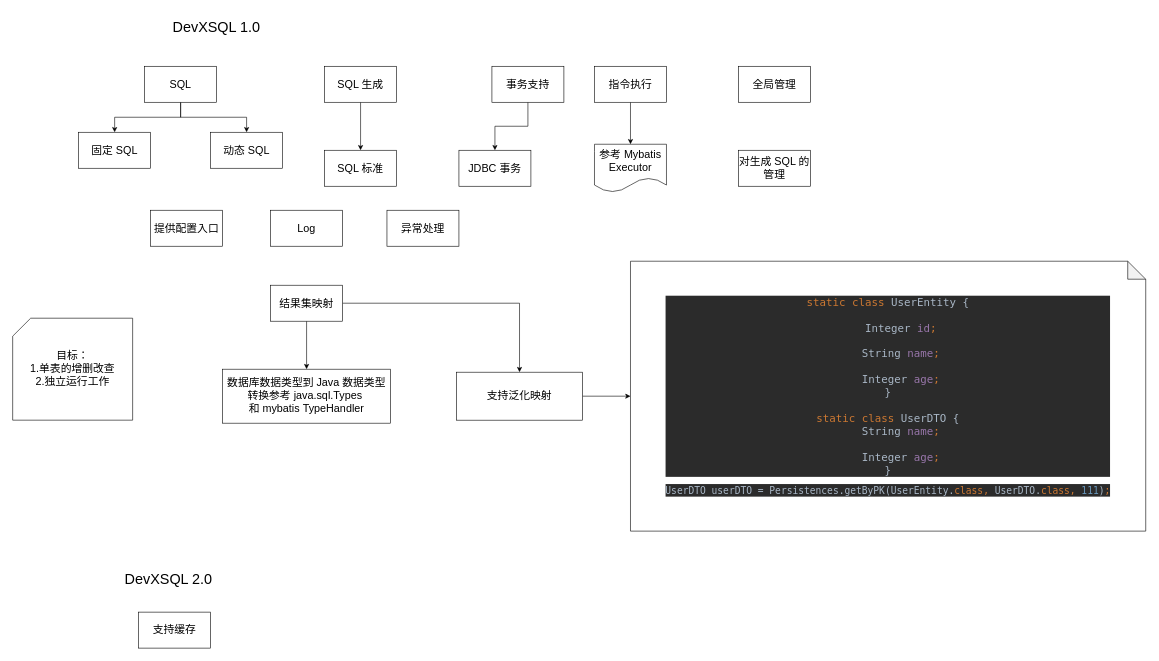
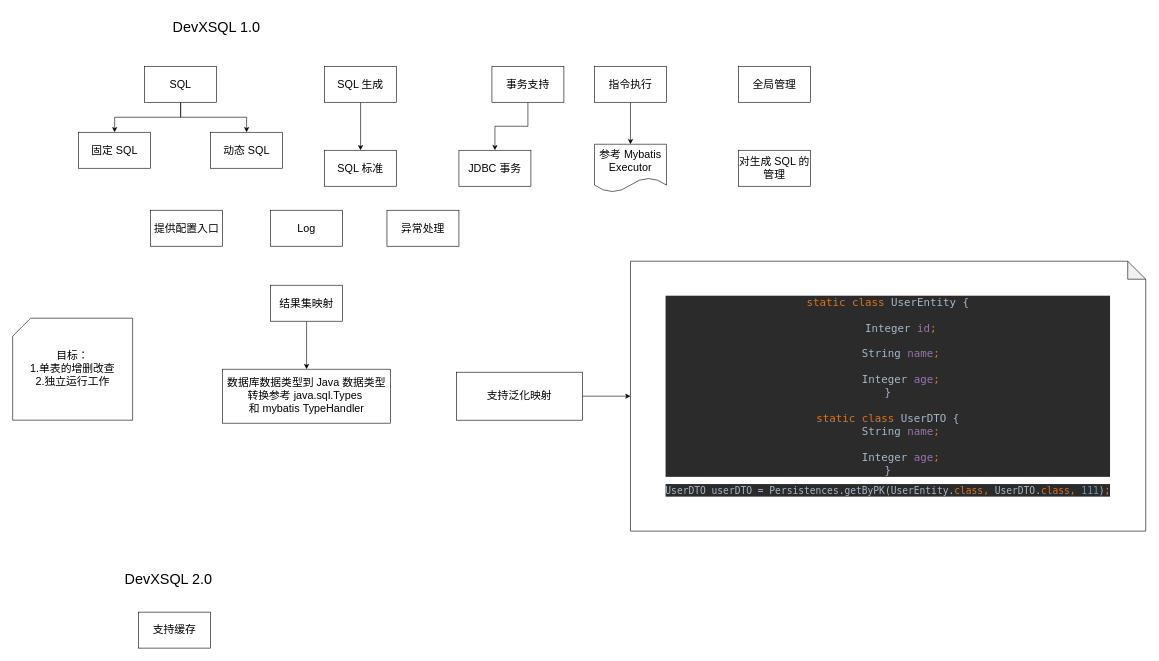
edge "结果集映射" -> "支持泛化映射": removed
